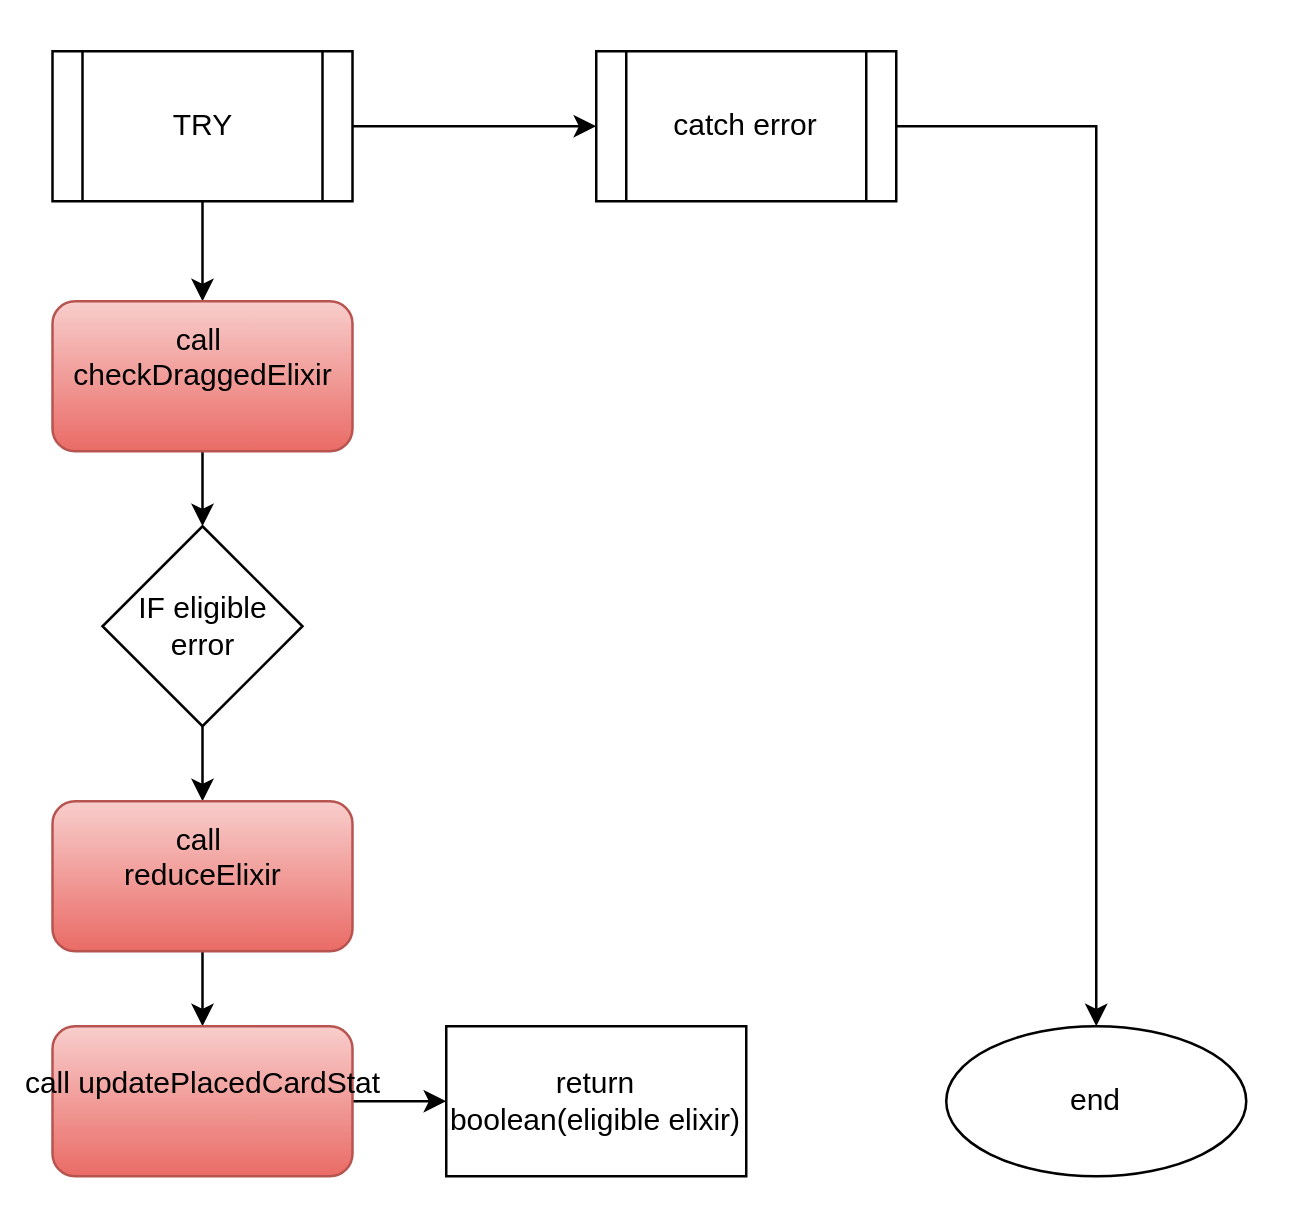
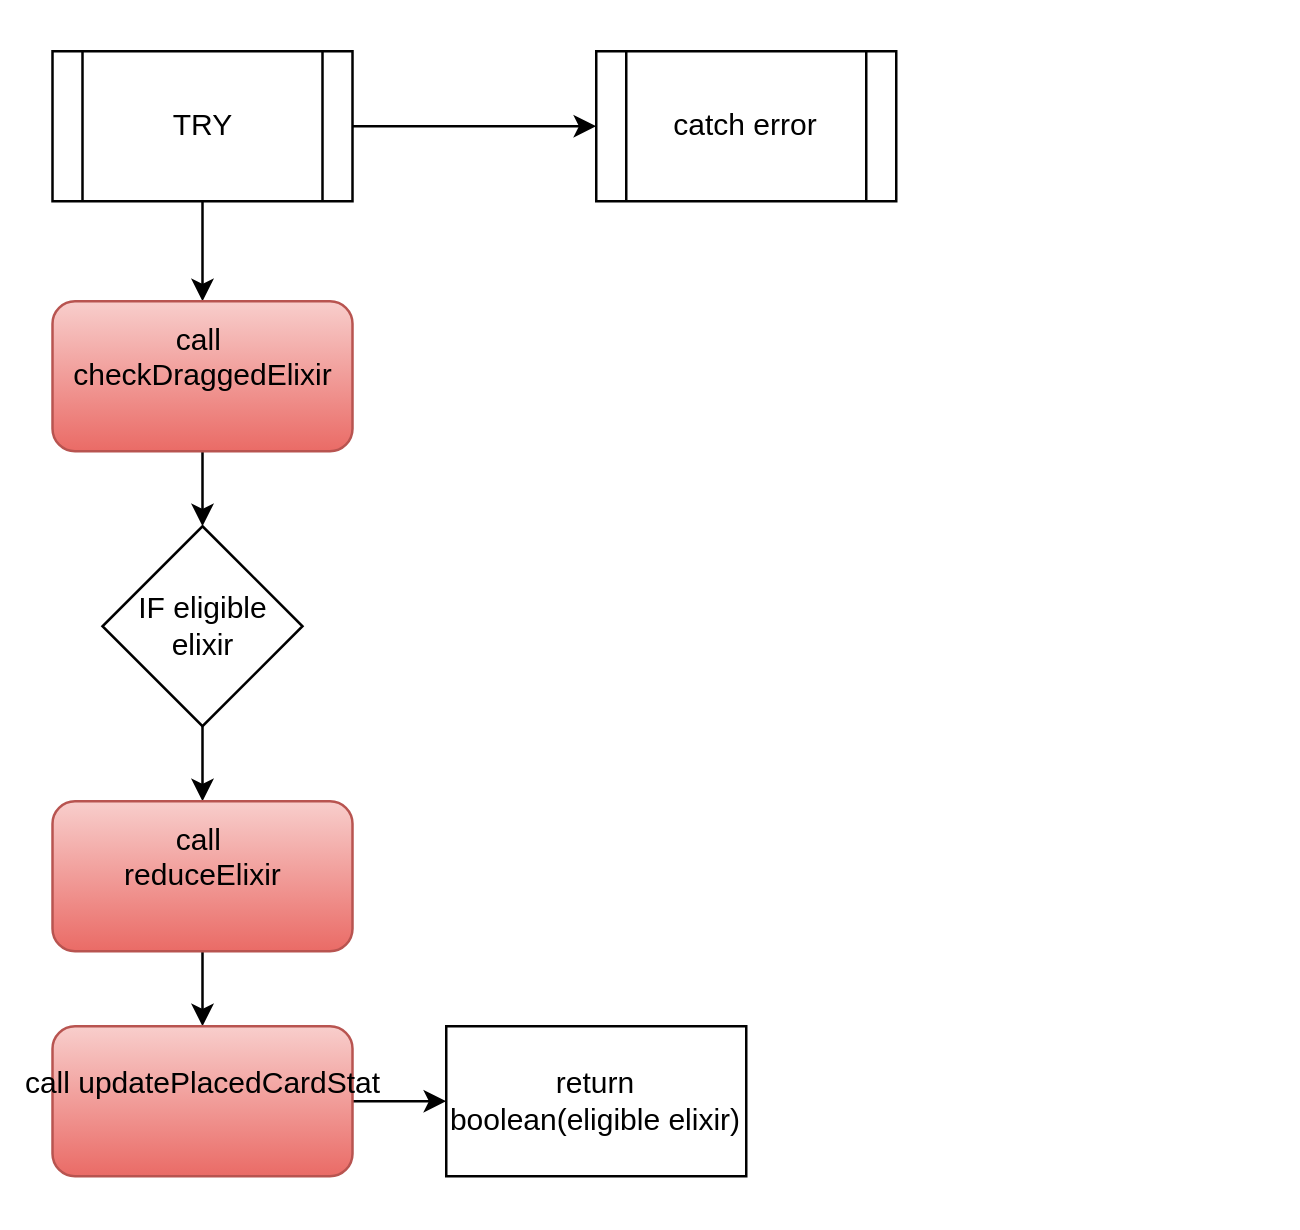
edge "catch error" -> "end": removed
node "IF eligible error": label "IF eligible error" -> "IF eligible elixir"
node "end": removed
